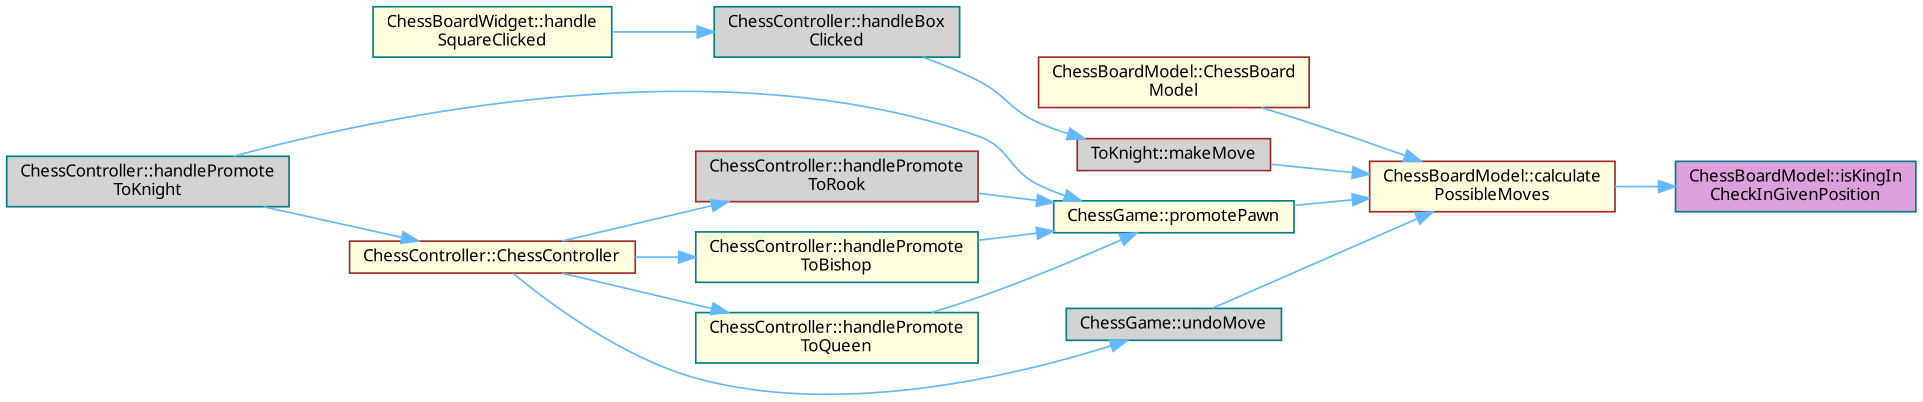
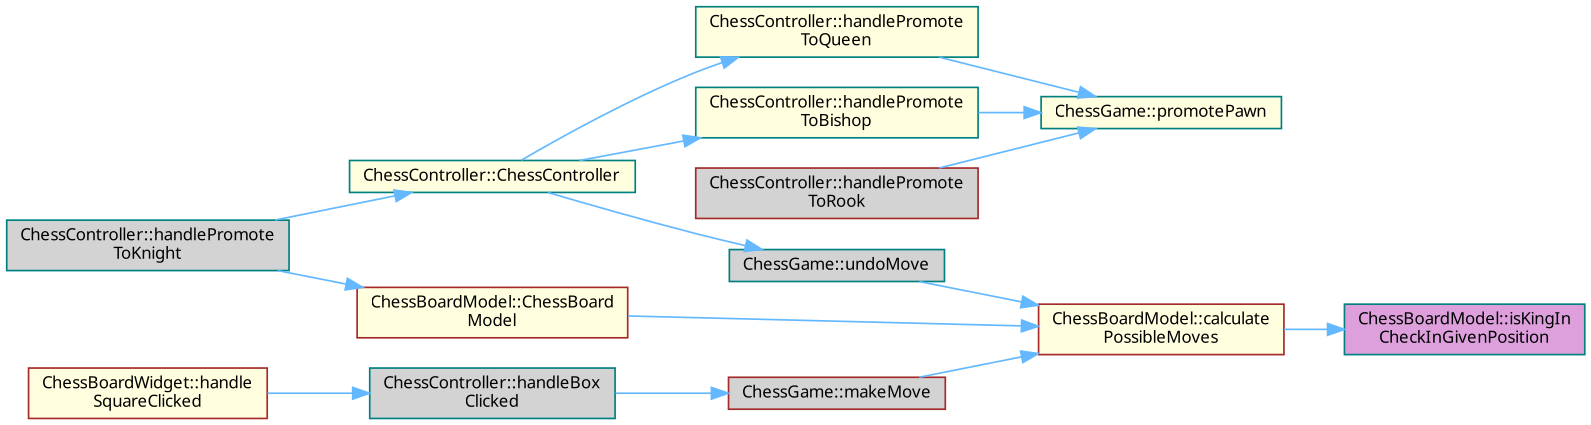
node "ChessBoardWidget::handle SquareClicked": color teal -> brown
edge "ChessController::handlePromote ToKnight" -> "ChessGame::promotePawn": now "ChessController::handlePromote ToKnight" -> "ChessBoardModel::ChessBoard Model"
node "ToKnight::makeMove": label "ToKnight::makeMove" -> "ChessGame::makeMove"
edge "ChessGame::promotePawn" -> "ChessBoardModel::calculate PossibleMoves": removed
edge "ChessController::ChessController" -> "ChessController::handlePromote ToRook": removed
node "ChessController::ChessController": color brown -> teal
